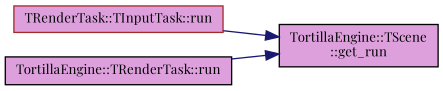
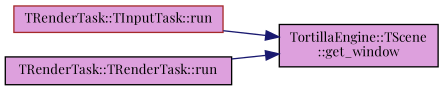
node "TortillaEngine::TScene ::get_run": label "TortillaEngine::TScene ::get_run" -> "TortillaEngine::TScene ::get_window"
node "TortillaEngine::TRenderTask::run": label "TortillaEngine::TRenderTask::run" -> "TRenderTask::TRenderTask::run"
